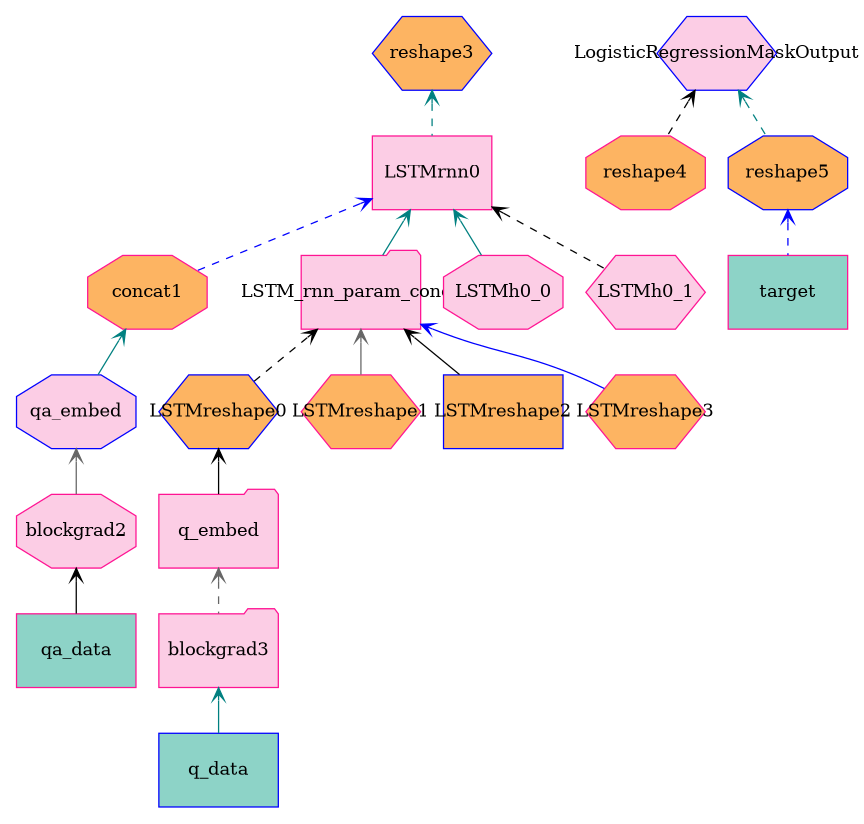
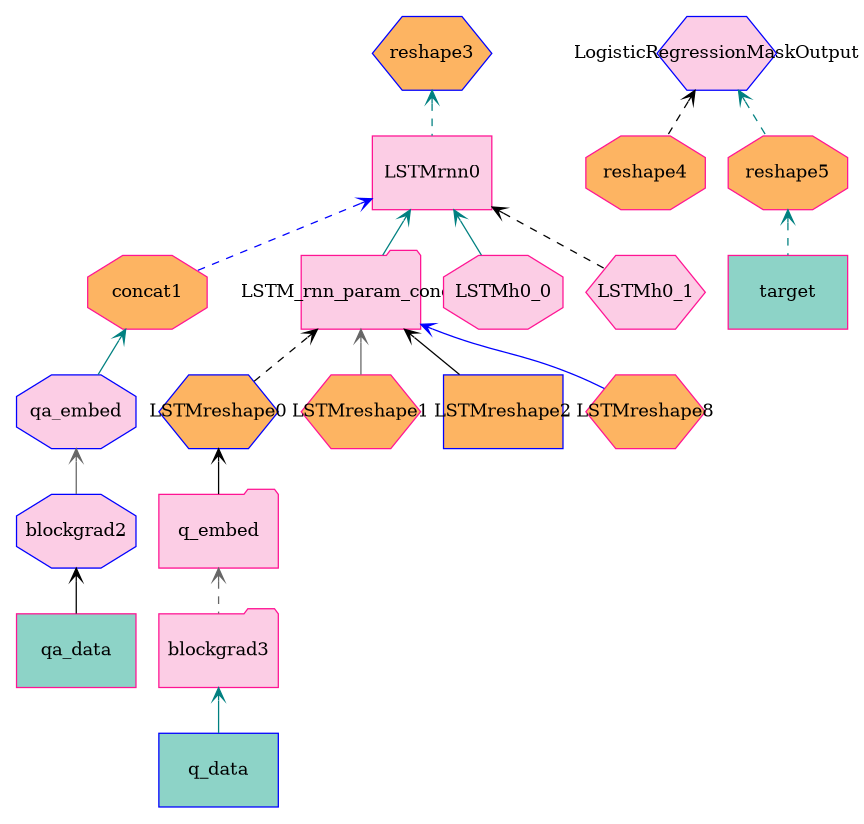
node "reshape5": color blue -> deeppink
edge "target" -> "reshape5": color blue -> teal
node "LSTMreshape3": label "LSTMreshape3" -> "LSTMreshape8"
node "blockgrad2": color deeppink -> blue
